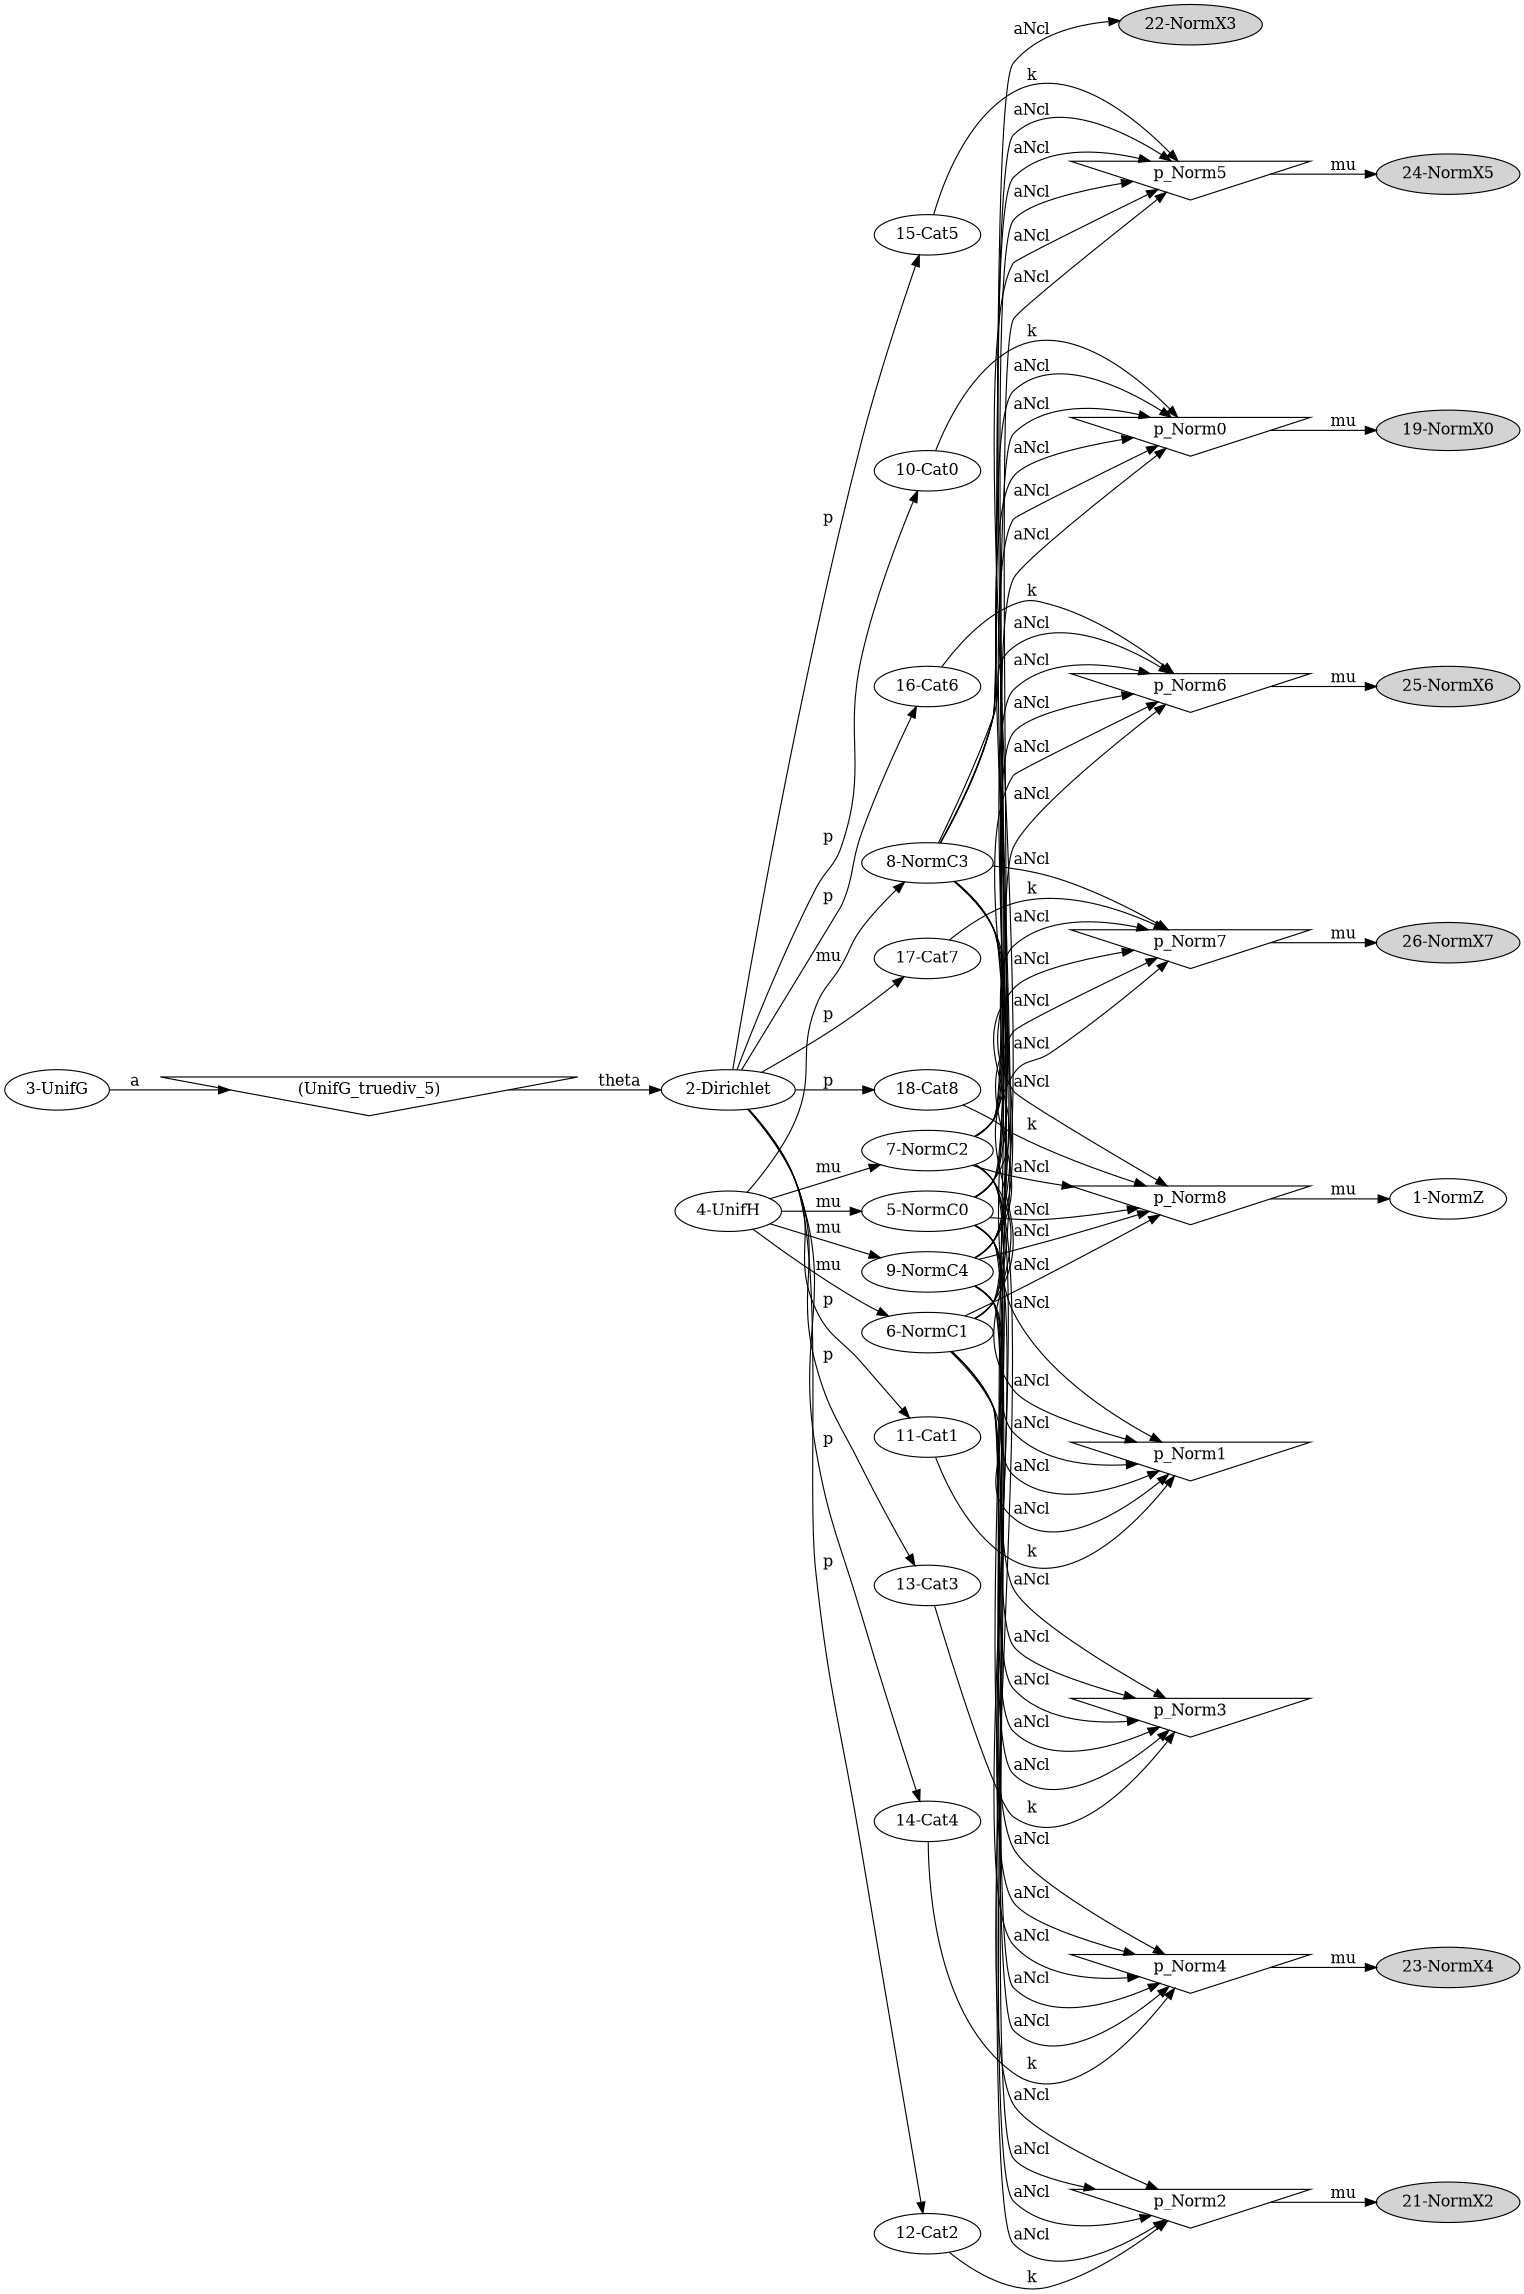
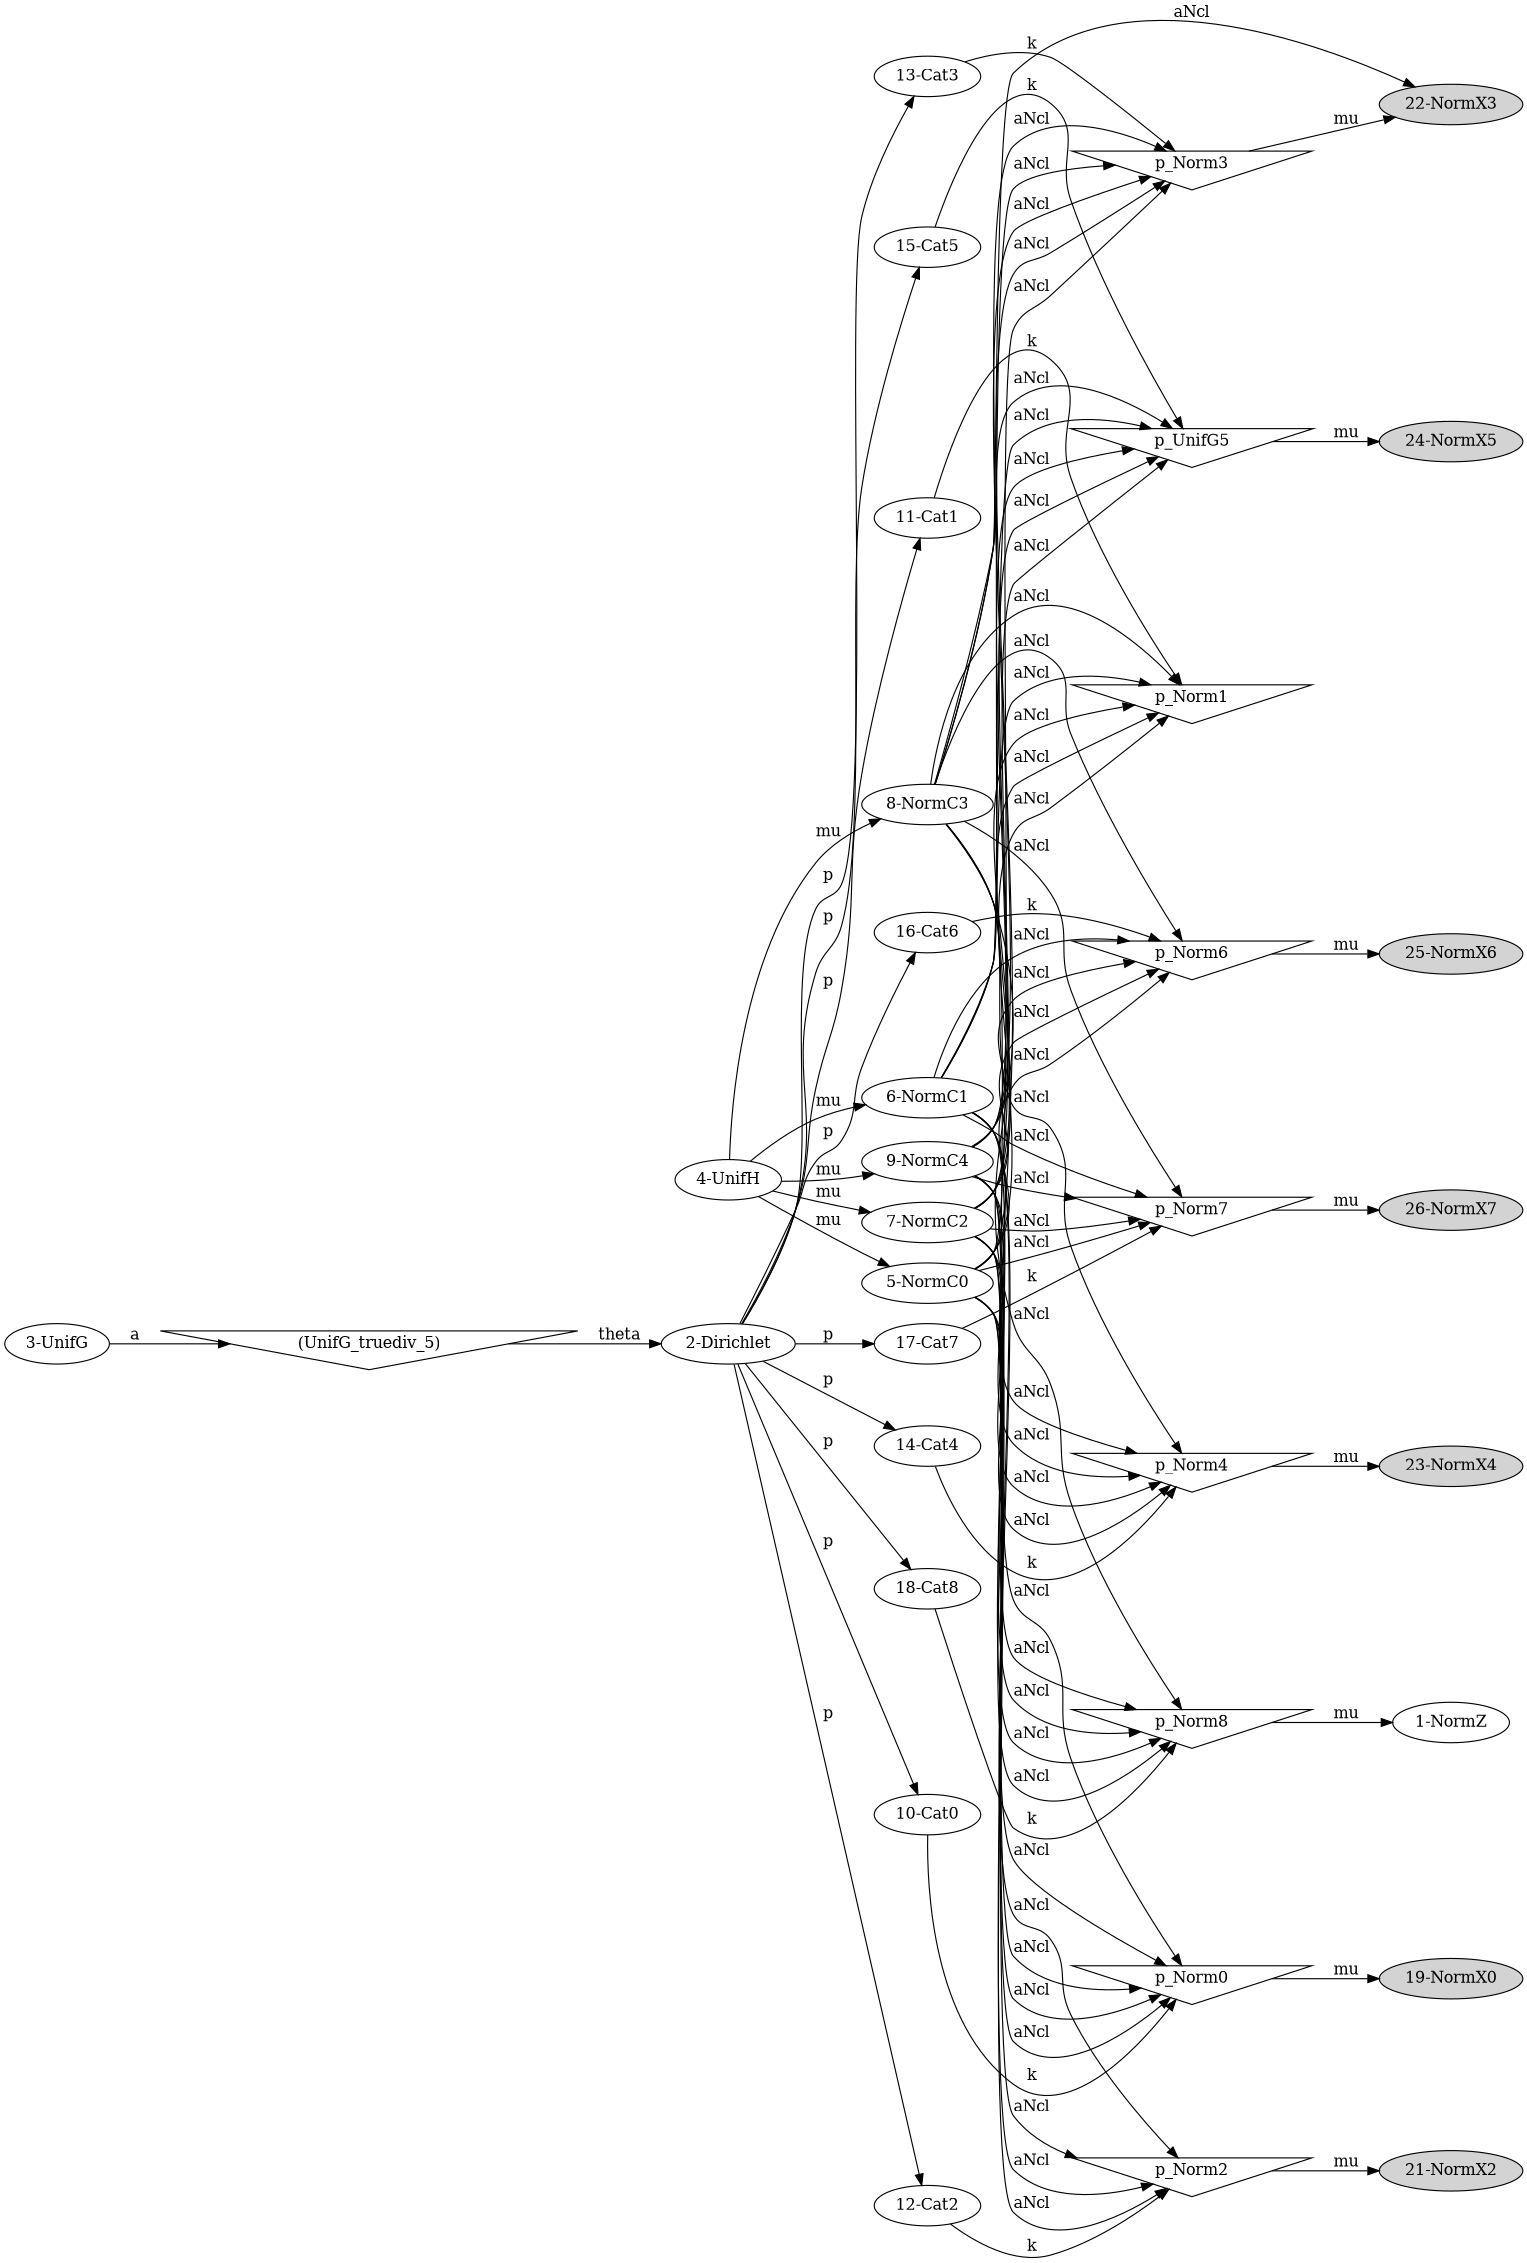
edge "p_Norm3" -> "22-NormX3": added, label "mu"
node "p_Norm5": label "p_Norm5" -> "p_UnifG5"
